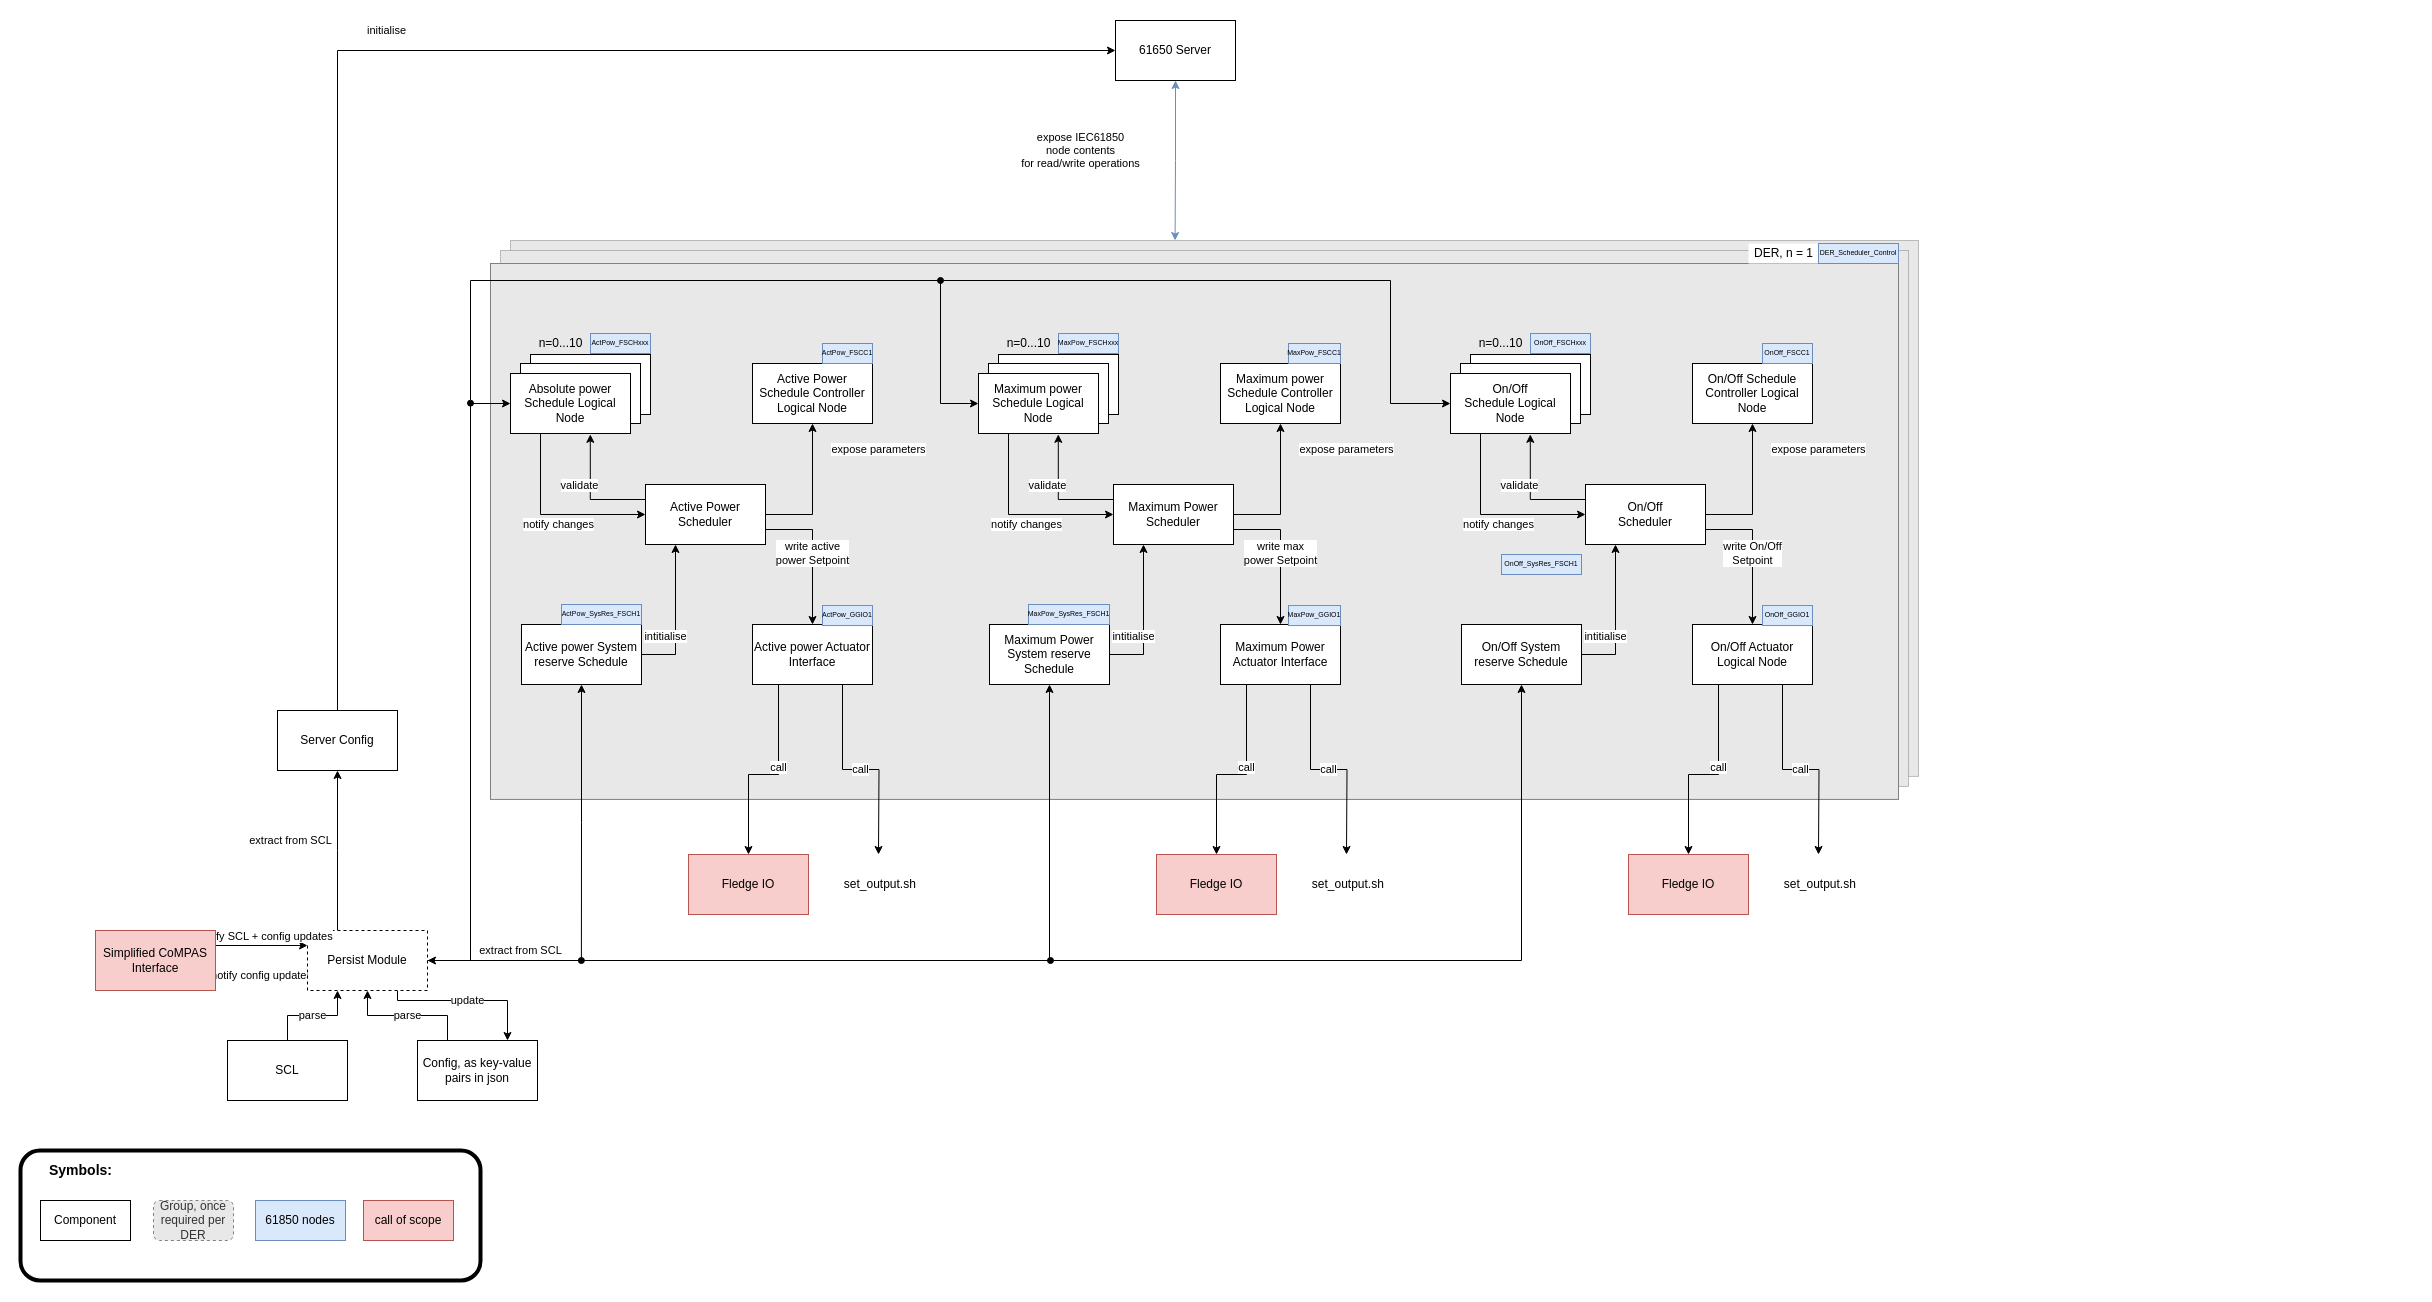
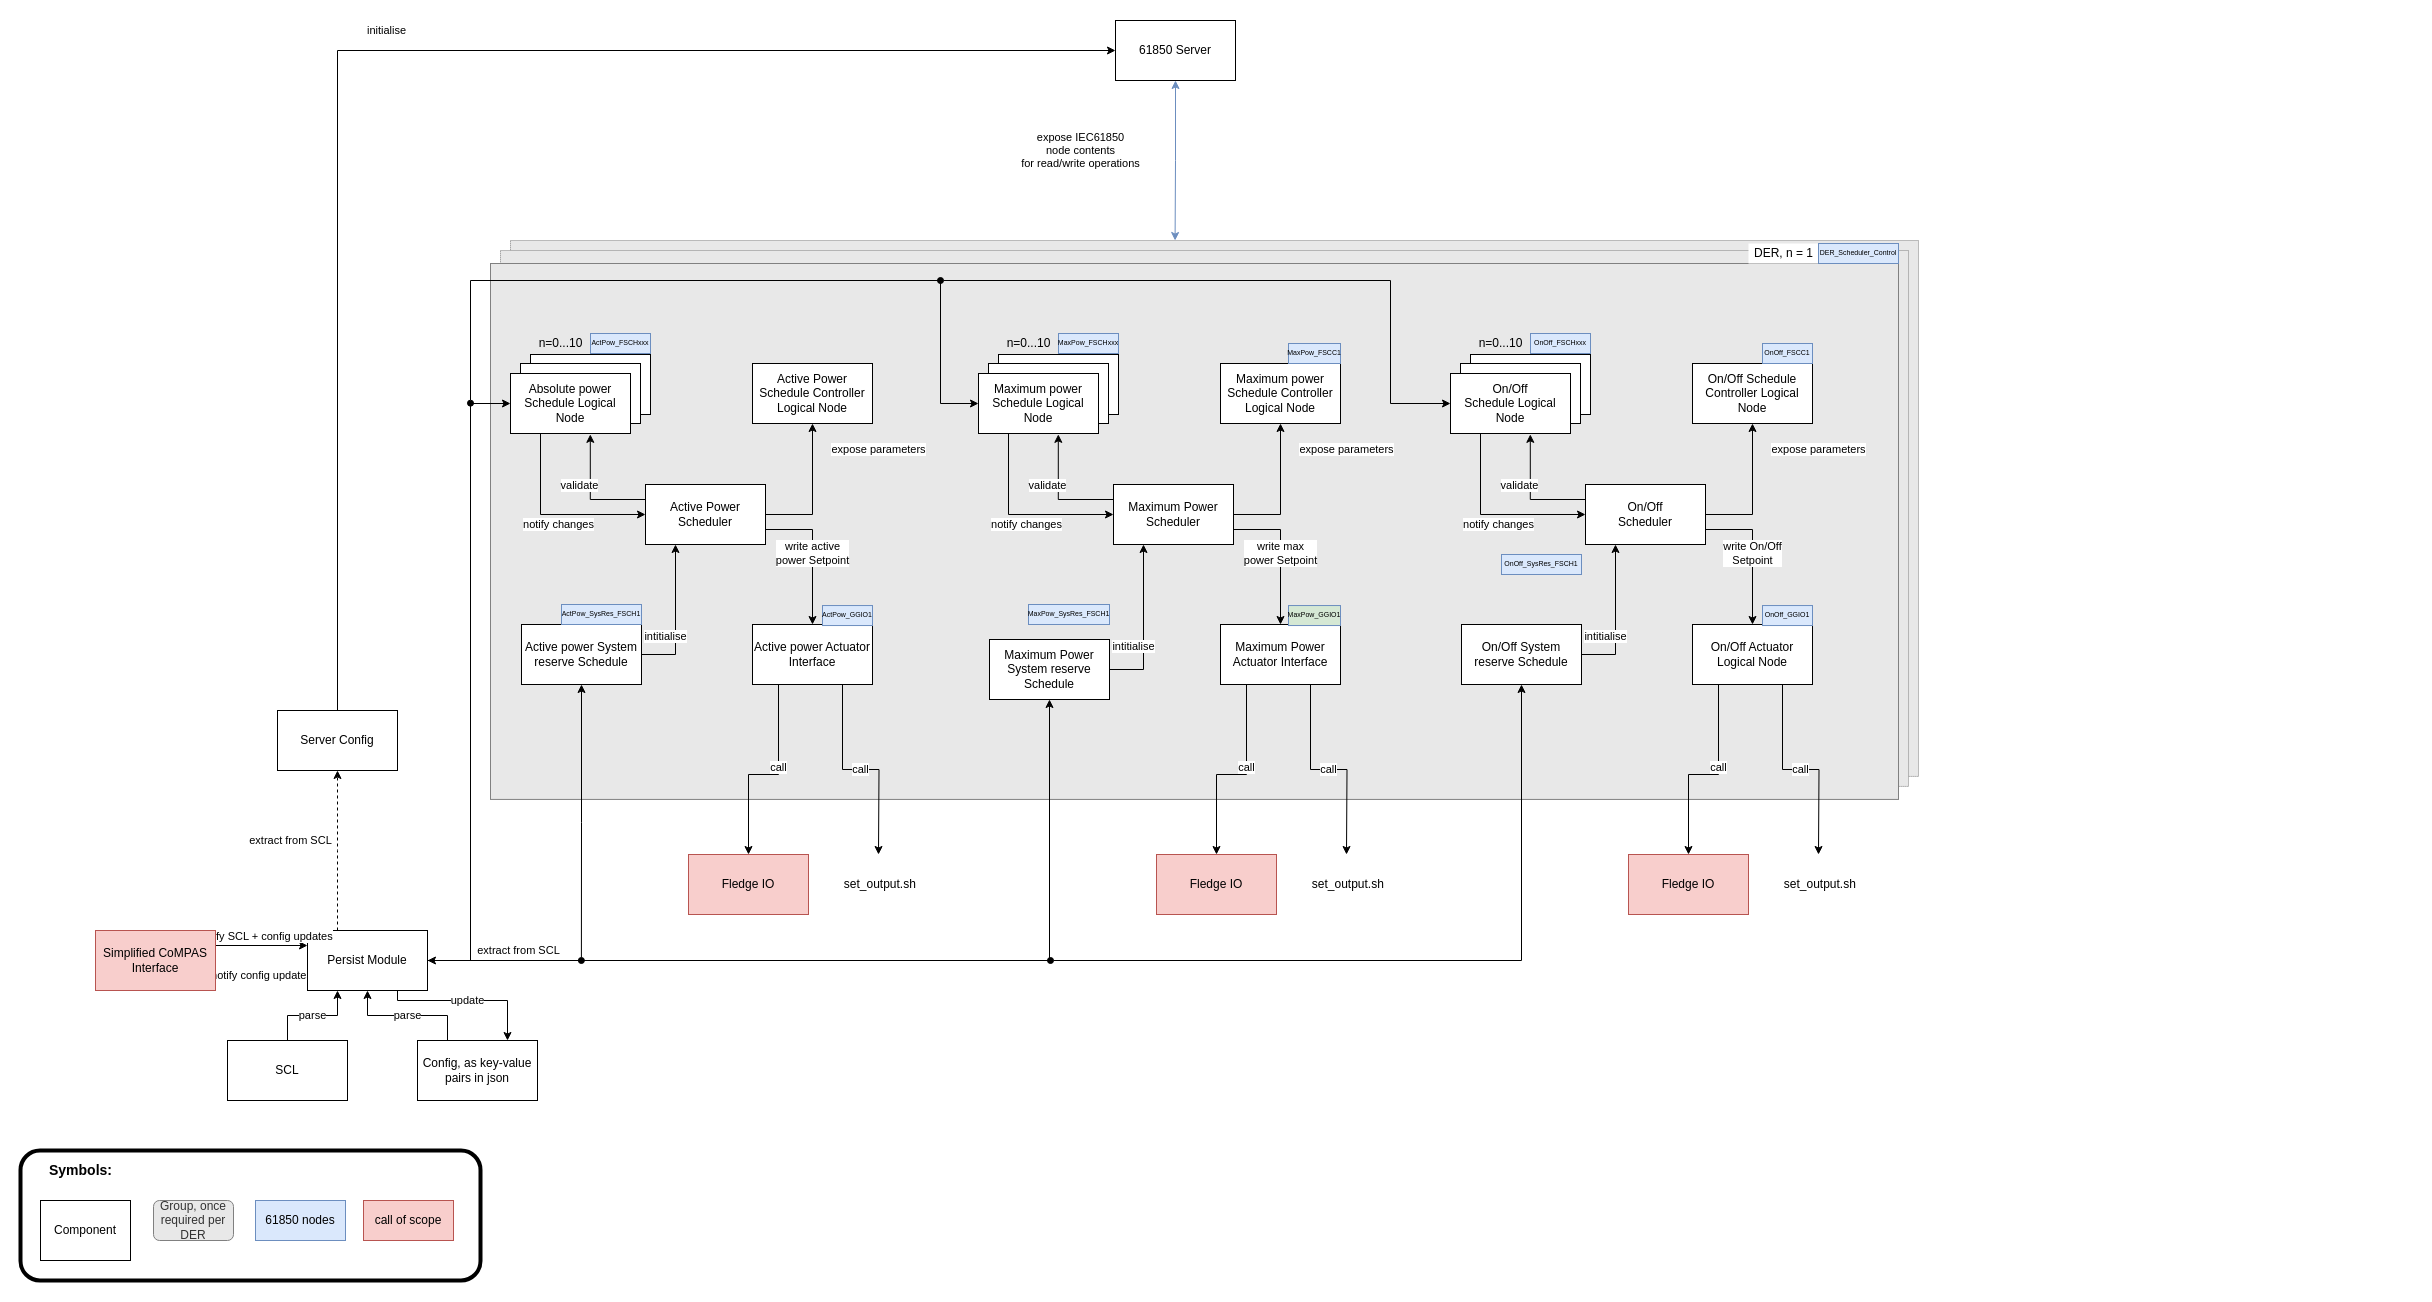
node "61650 Server": label "61650 Server" -> "61850 Server"
node "ActPow_FSCC1": removed
node "MaxPow_GGIO1": fillcolor #dae8fc -> #d5e8d4
node "Maximum Power System reserve Schedule": moved (1050, 655) -> (1050, 670)
edge "Persist Module" -> "Server Config": style solid -> dashed
node "Persist Module": style dashed -> solid
node "Component": size 90x40 -> 90x60
node "Group, once required per DER": style dashed -> solid
